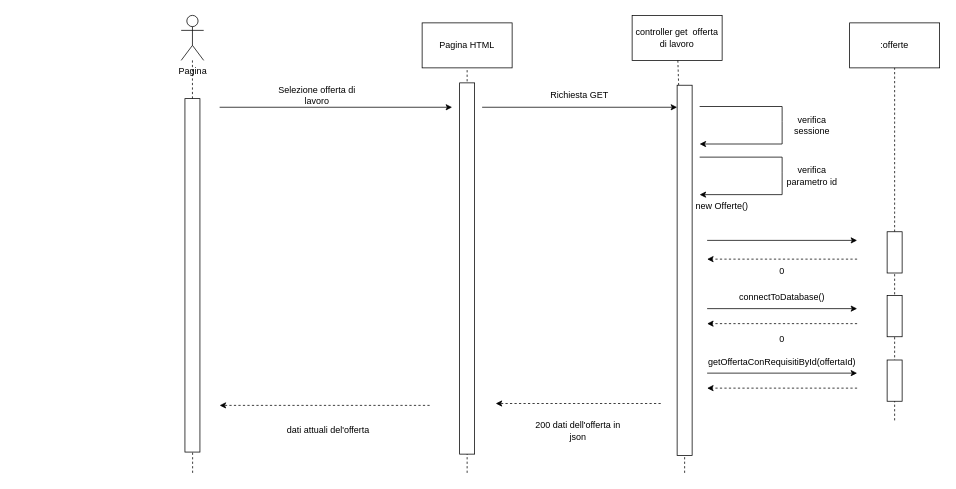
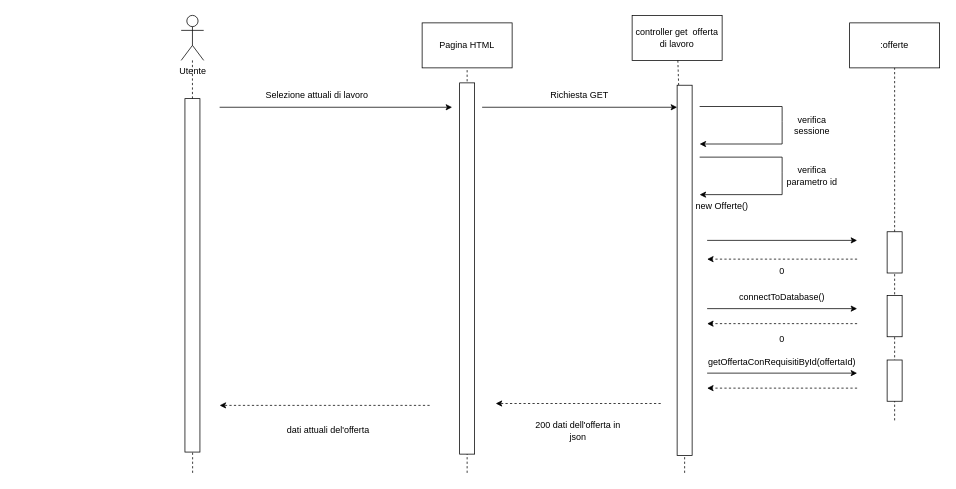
node "Pagina": label "Pagina" -> "Utente"
node "Selezione offerta di lavoro": label "Selezione offerta di lavoro" -> "Selezione attuali di lavoro"
